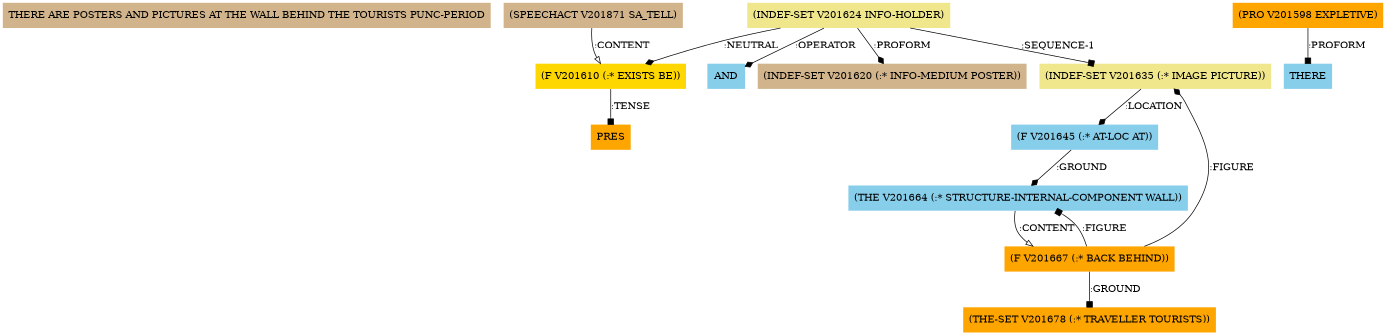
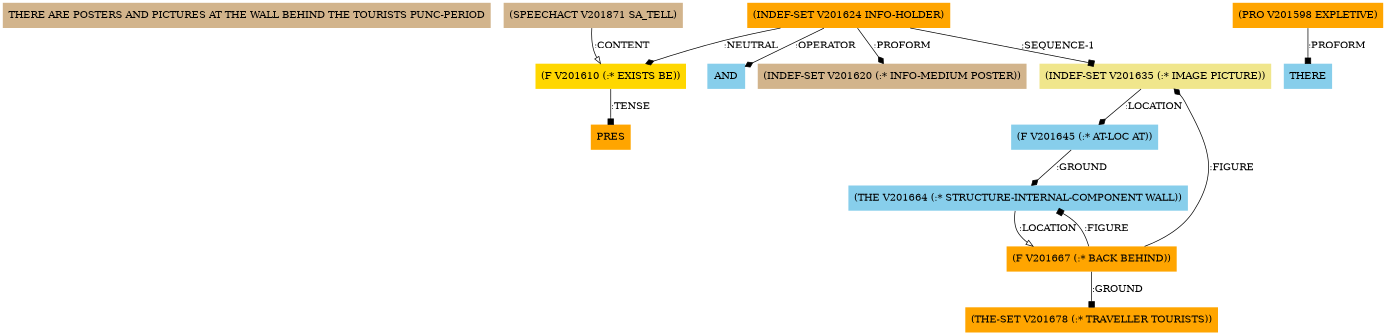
node "(INDEF-SET V201624 INFO-HOLDER)": fillcolor khaki -> orange
edge "(THE V201664 (:* STRUCTURE-INTERNAL-COMPONENT WALL))" -> "(F V201667 (:* BACK BEHIND))": label ":CONTENT" -> ":LOCATION"
